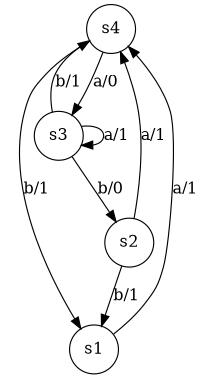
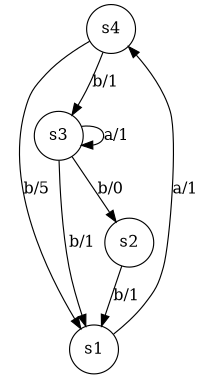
edge "s3" -> "s4": now "s3" -> "s1"
edge "s4" -> "s3": label "a/0" -> "b/1"
edge "s2" -> "s4": removed, label "a/1"
edge "s4" -> "s1": label "b/1" -> "b/5"
